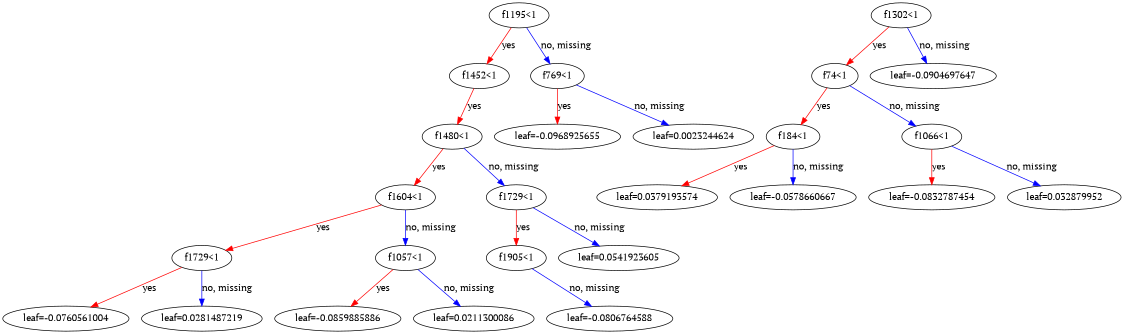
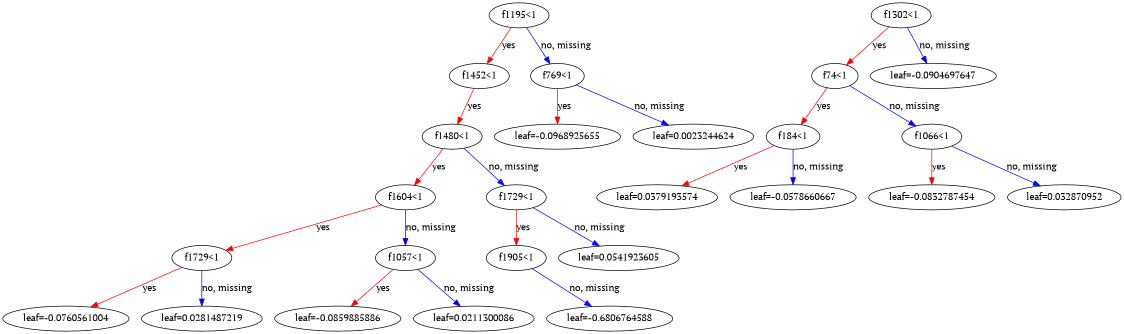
node "leaf=0.032879952": label "leaf=0.032879952" -> "leaf=0.032870952"
node "leaf=-0.0806764588": label "leaf=-0.0806764588" -> "leaf=-0.6806764588"
